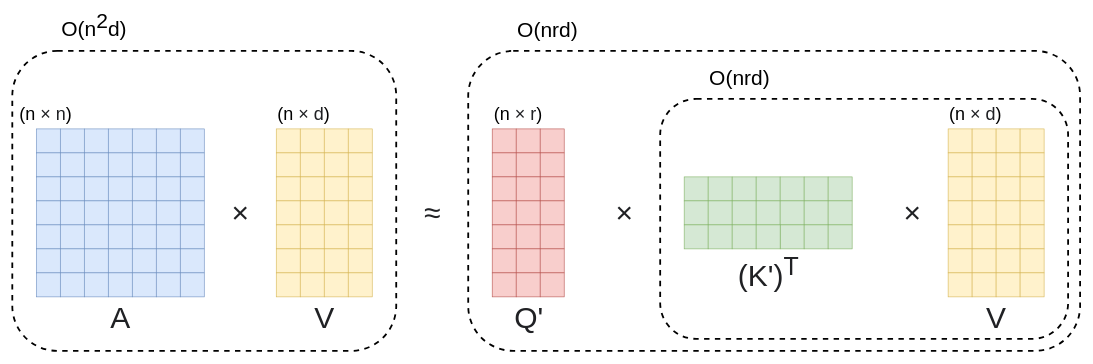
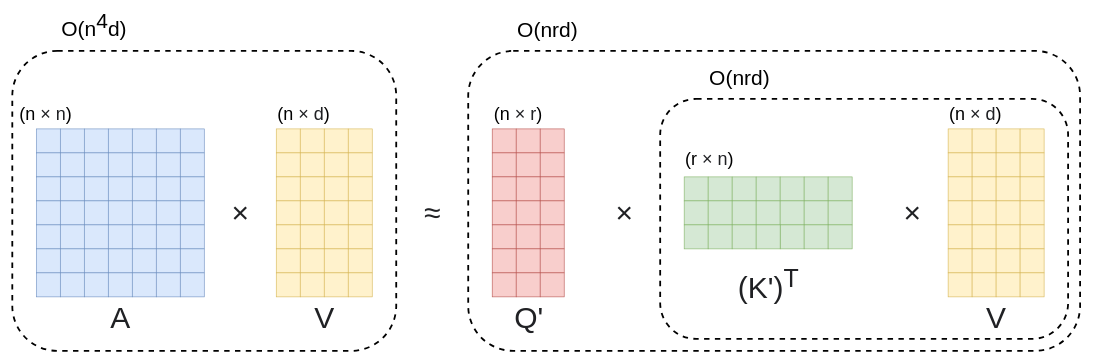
node "O(n2d)": label "O(n2d)" -> "O(n4d)"
node "(r × n)": added
node "(K')T": moved (768, 273) -> (768, 285)
